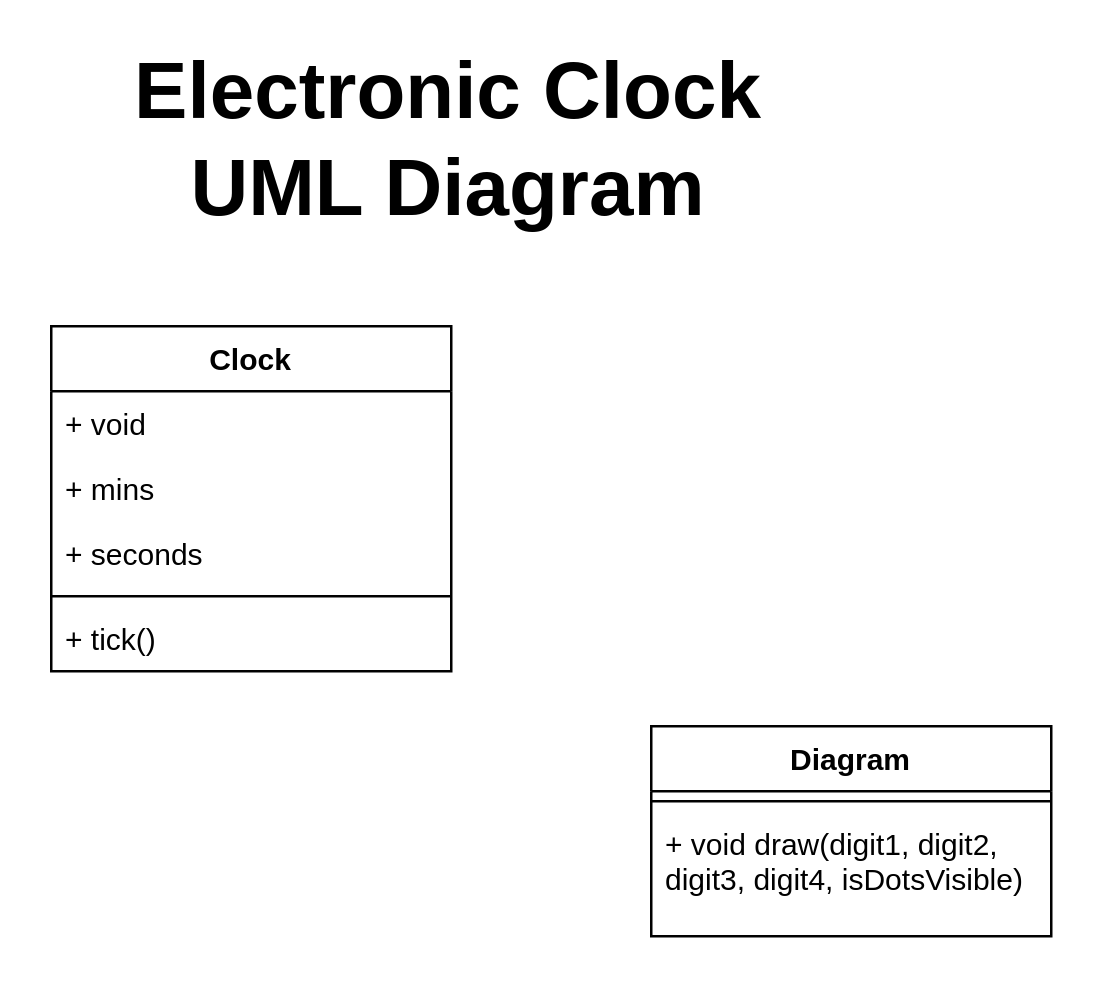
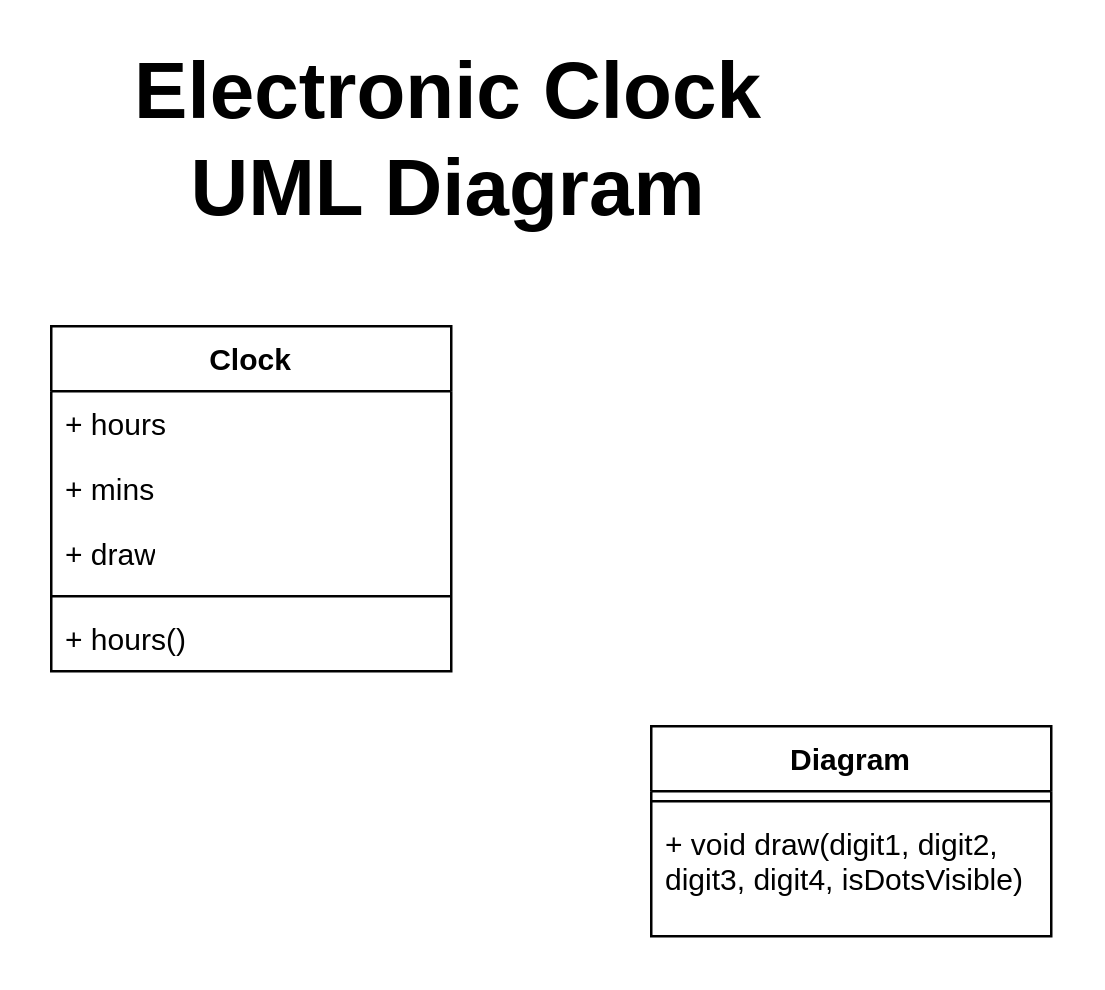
node "+ void": label "+ void" -> "+ hours"
node "+ seconds": label "+ seconds" -> "+ draw"
node "+ tick()": label "+ tick()" -> "+ hours()"
